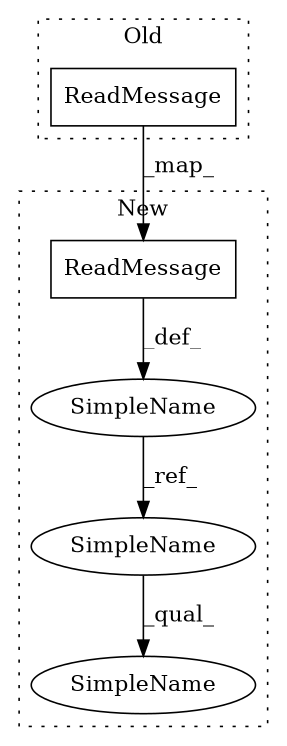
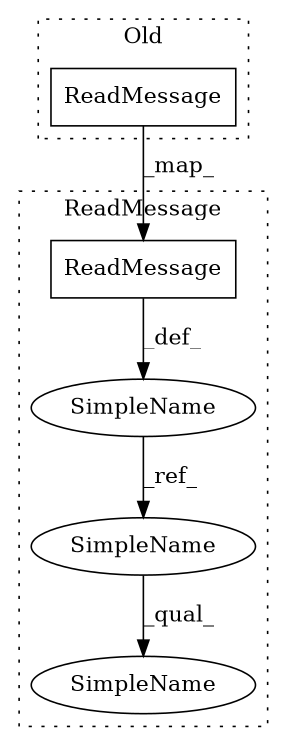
cluster "New": label "New" -> "ReadMessage"
